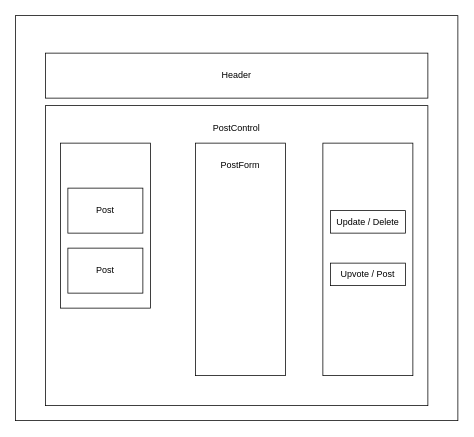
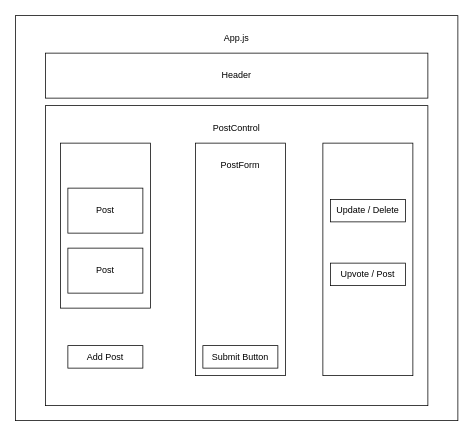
node "App.js": added
node "Update / Delete": moved (368, 222) -> (368, 210)
node "Add Post": added
node "Submit Button": added
